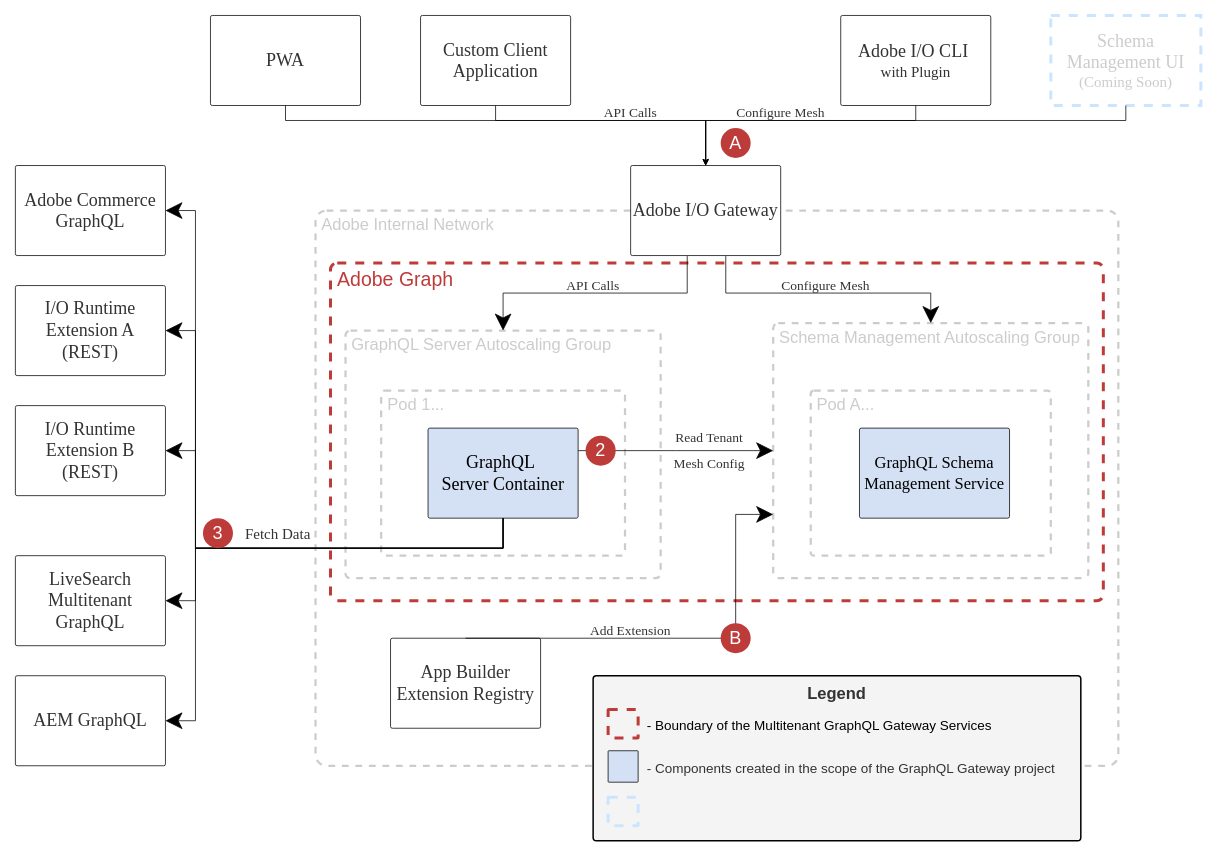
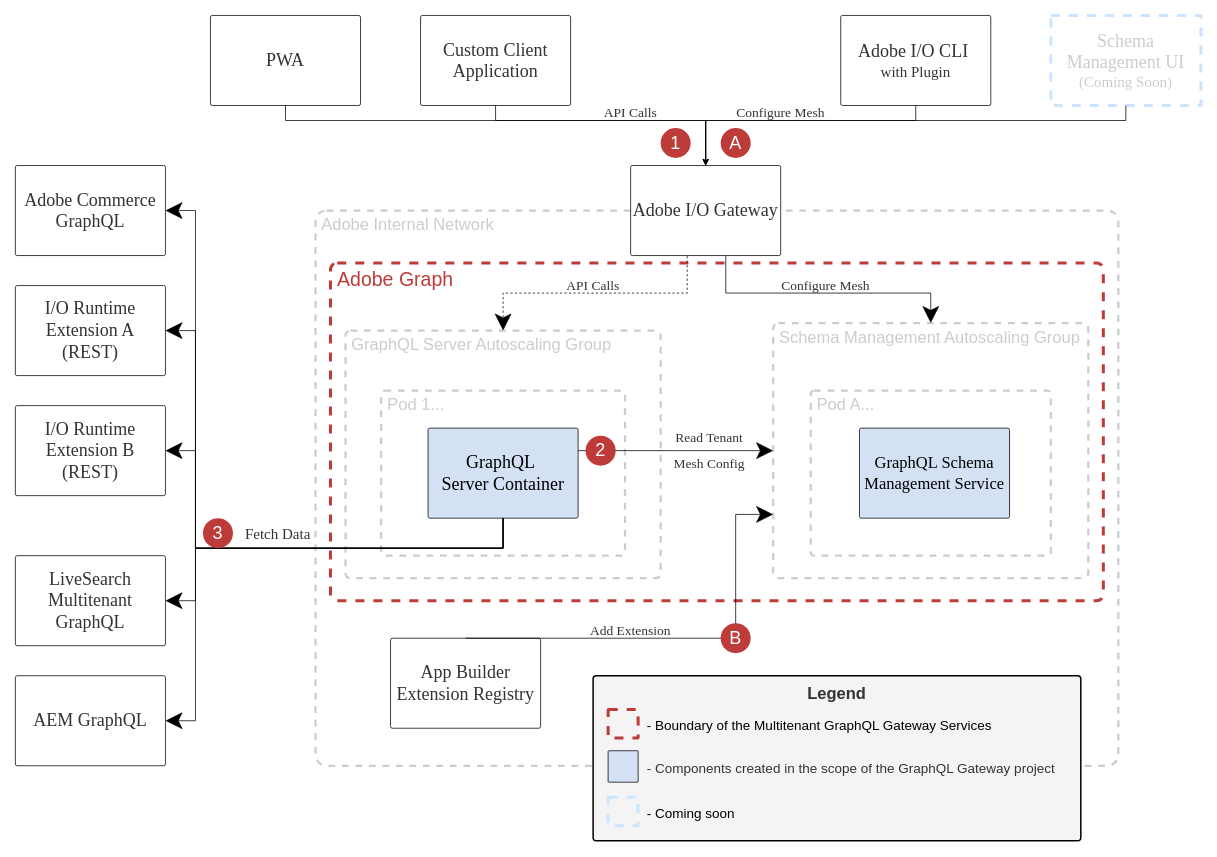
node "1": added
edge "Adobe I/O Gateway" -> "GraphQL Server Autoscaling Group": style solid -> dashed
node "- Coming soon": added
